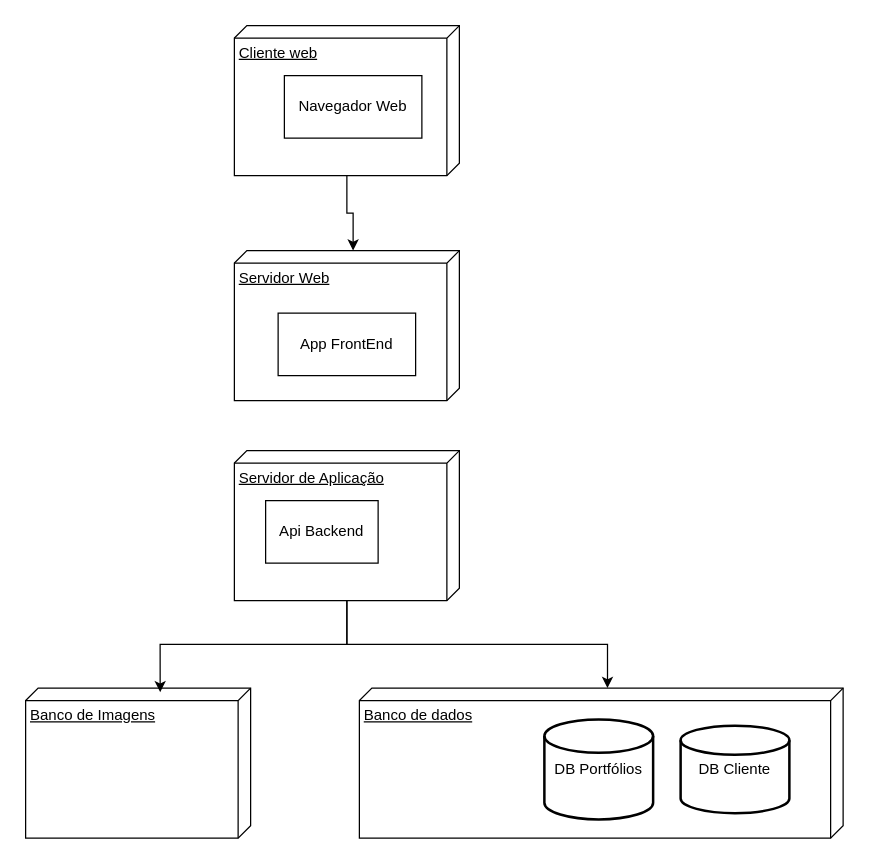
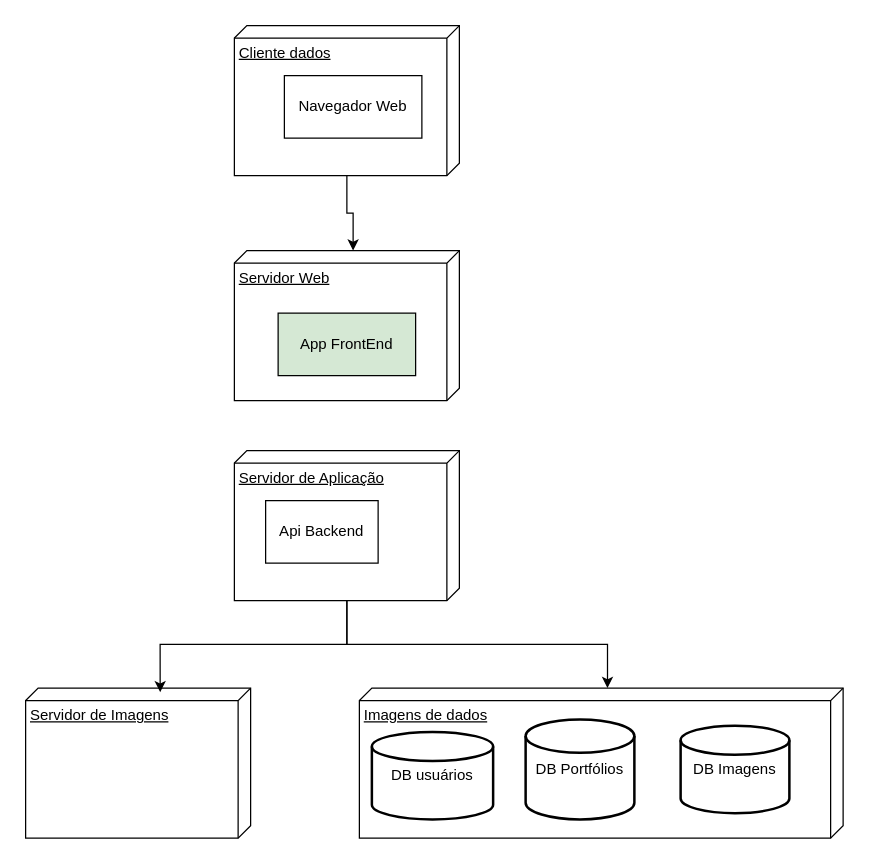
node "Cliente web": label "Cliente web" -> "Cliente dados"
node "App FrontEnd": fillcolor #ffffff -> #d5e8d4
node "Banco de Imagens": label "Banco de Imagens" -> "Servidor de Imagens"
node "Banco de dados": label "Banco de dados" -> "Imagens de dados"
node "DB Portfólios": moved (599, 769) -> (580, 769)
node "DB Cliente": label "DB Cliente" -> "DB Imagens"
node "DB usuários": added
